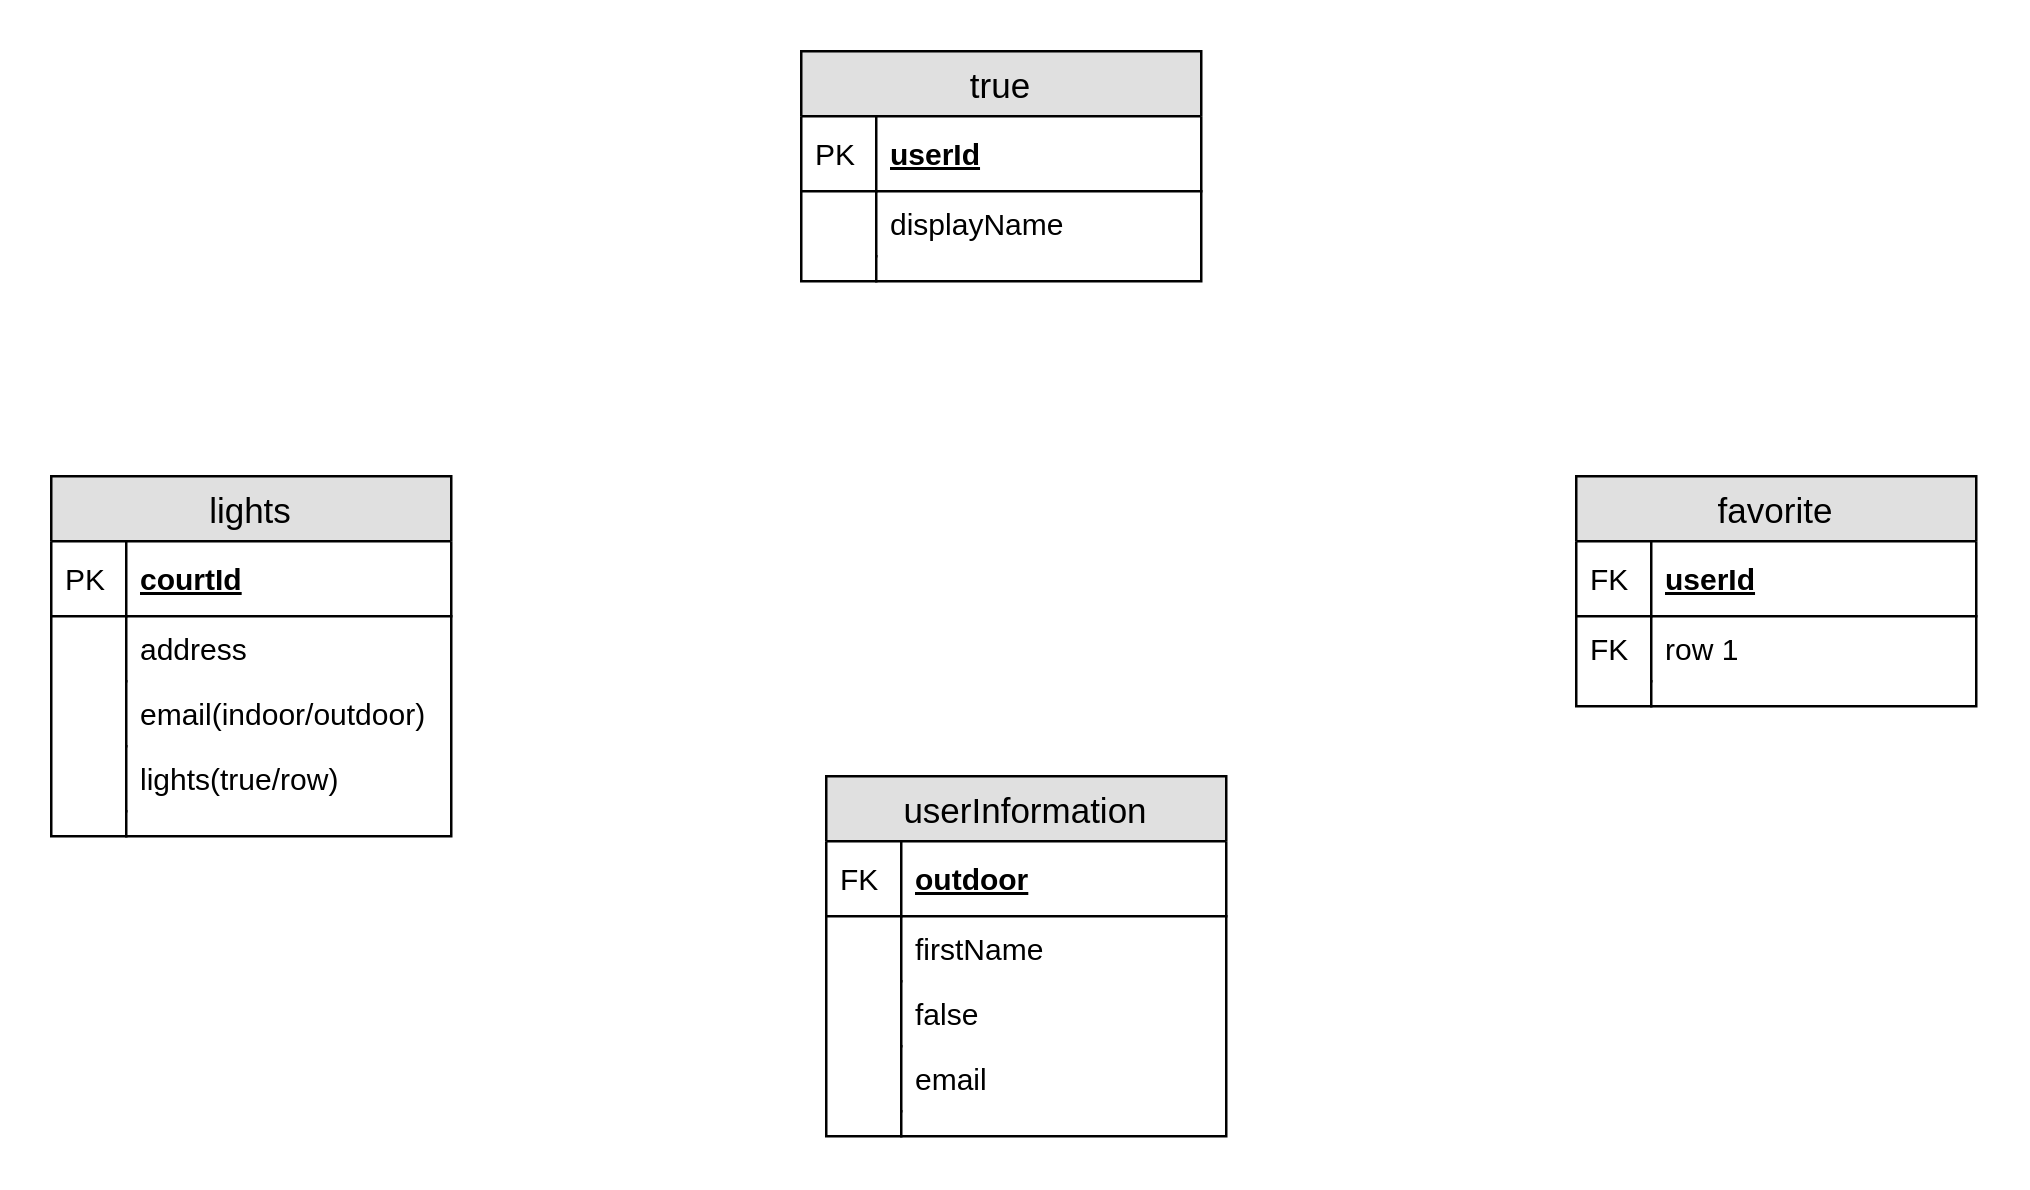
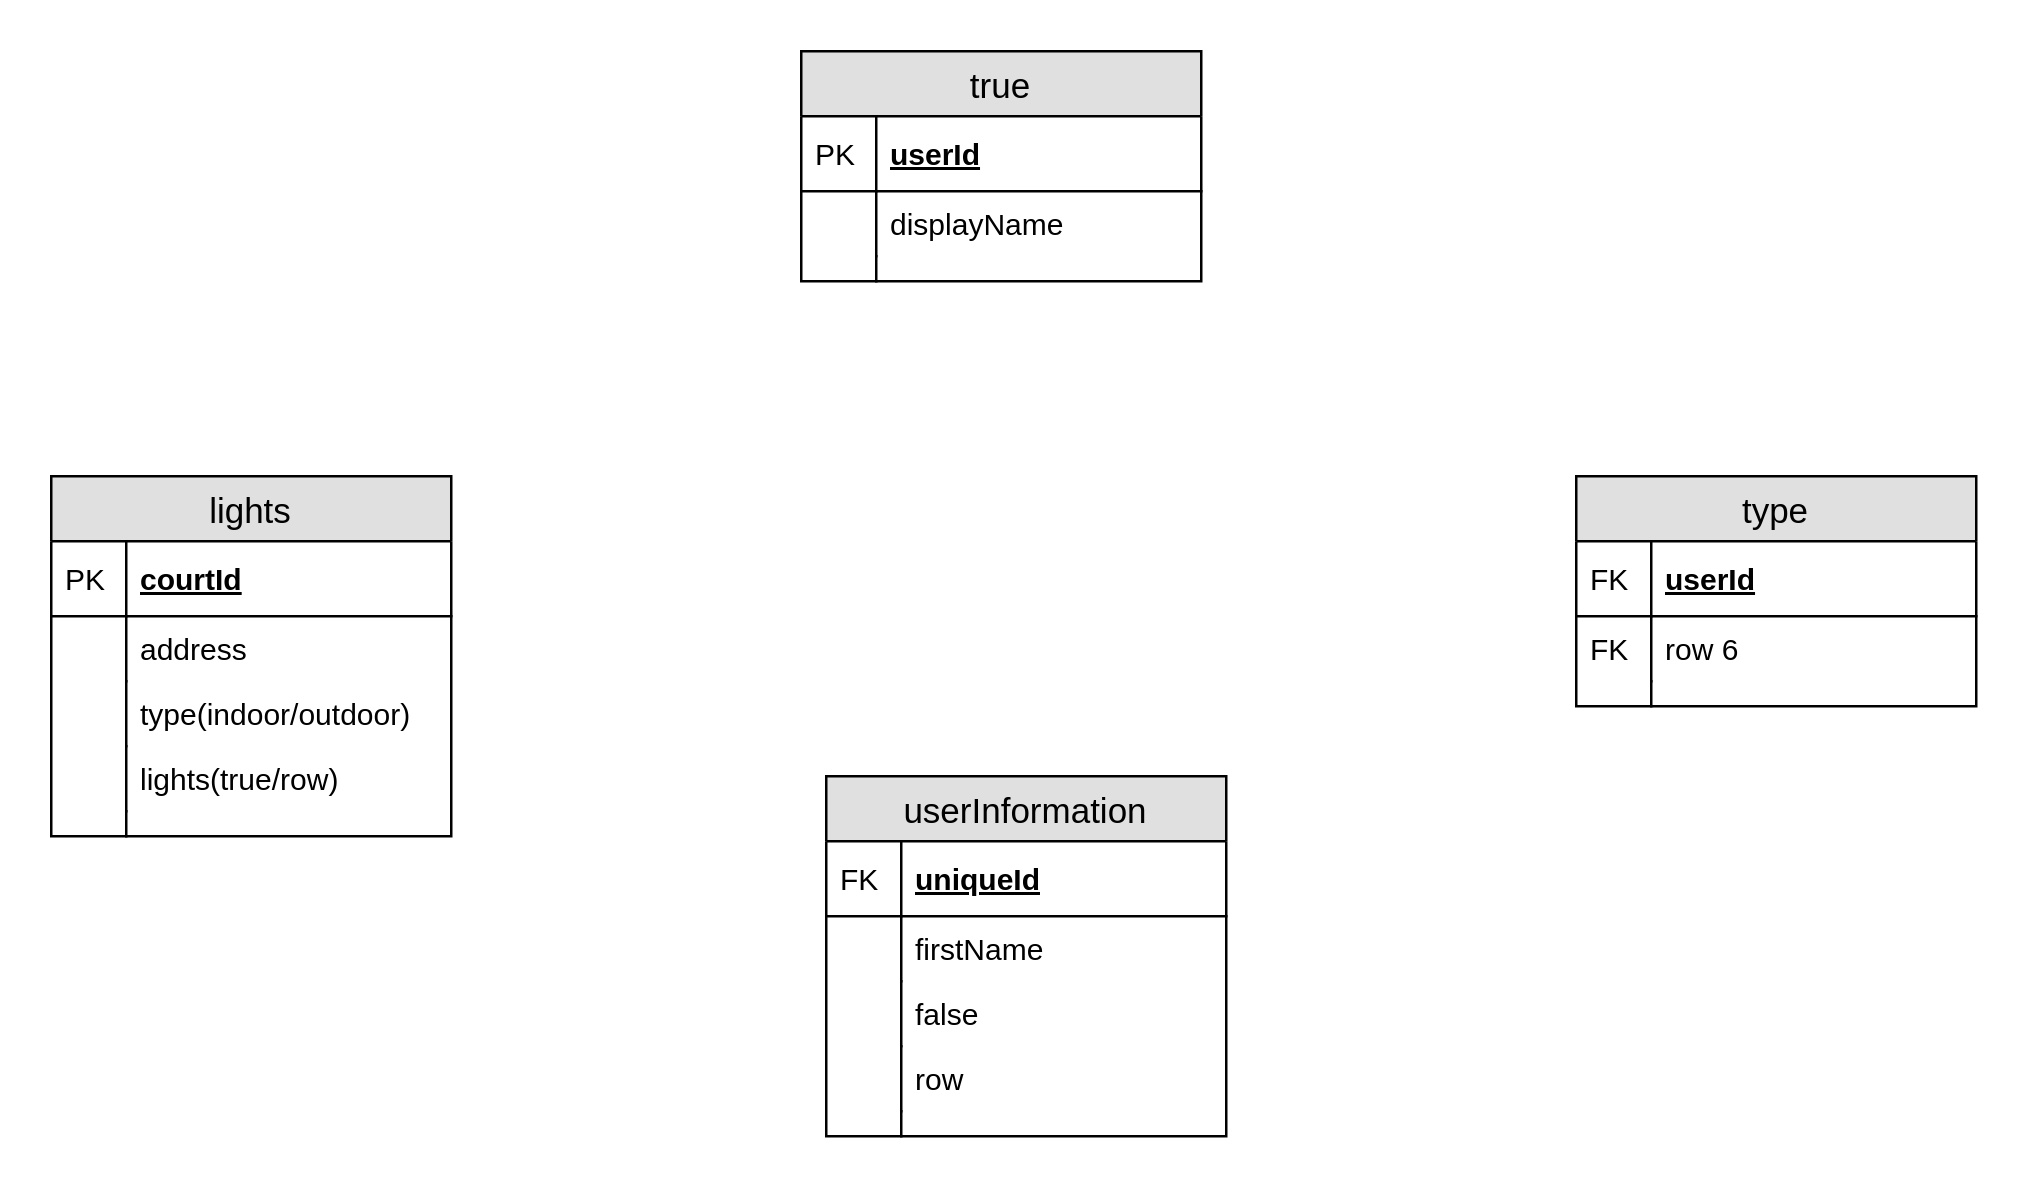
node "favorite": label "favorite" -> "type"
node "row 1": label "row 1" -> "row 6"
node "email(indoor/outdoor)": label "email(indoor/outdoor)" -> "type(indoor/outdoor)"
node "outdoor": label "outdoor" -> "uniqueId"
node "email": label "email" -> "row"
